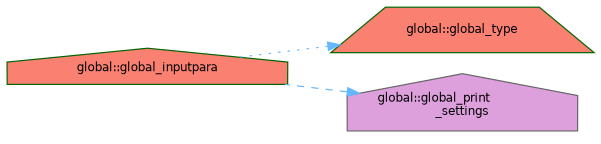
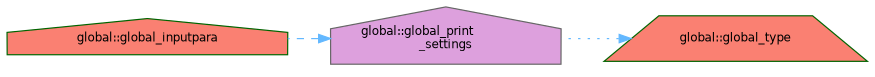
edge "global::global_inputpara" -> "global::global_type": now "global::global_print _settings" -> "global::global_type"
